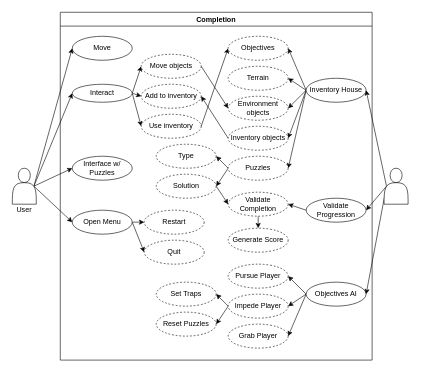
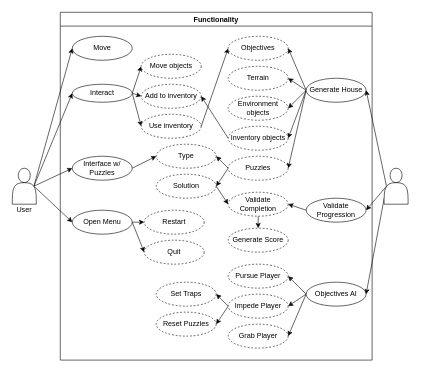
node "Completion": label "Completion" -> "Functionality"
edge "Move objects" -> "Environment objects": removed
node "Inventory House": label "Inventory House" -> "Generate House"
edge "Interface w/ Puzzles" -> "Type": added
